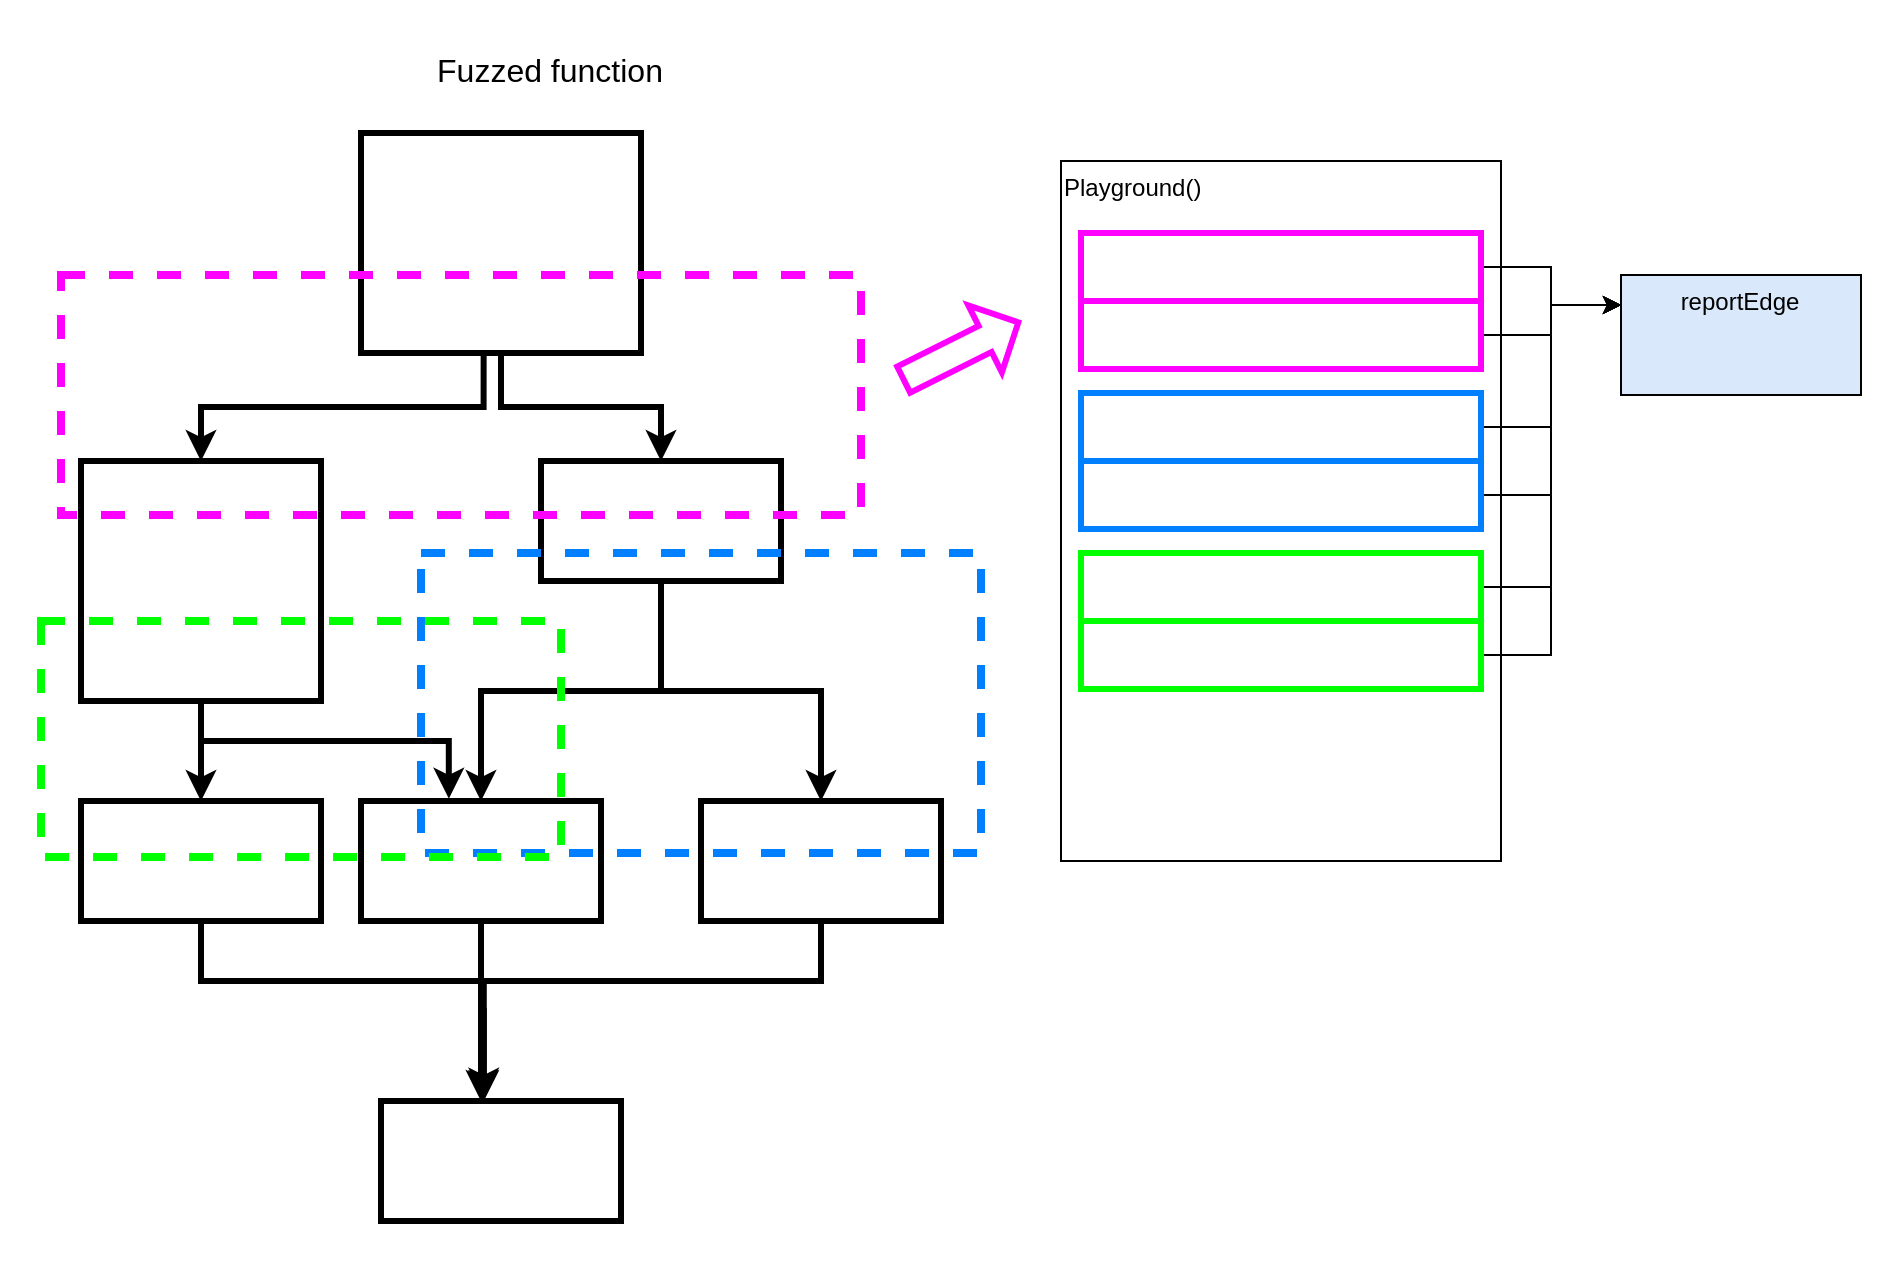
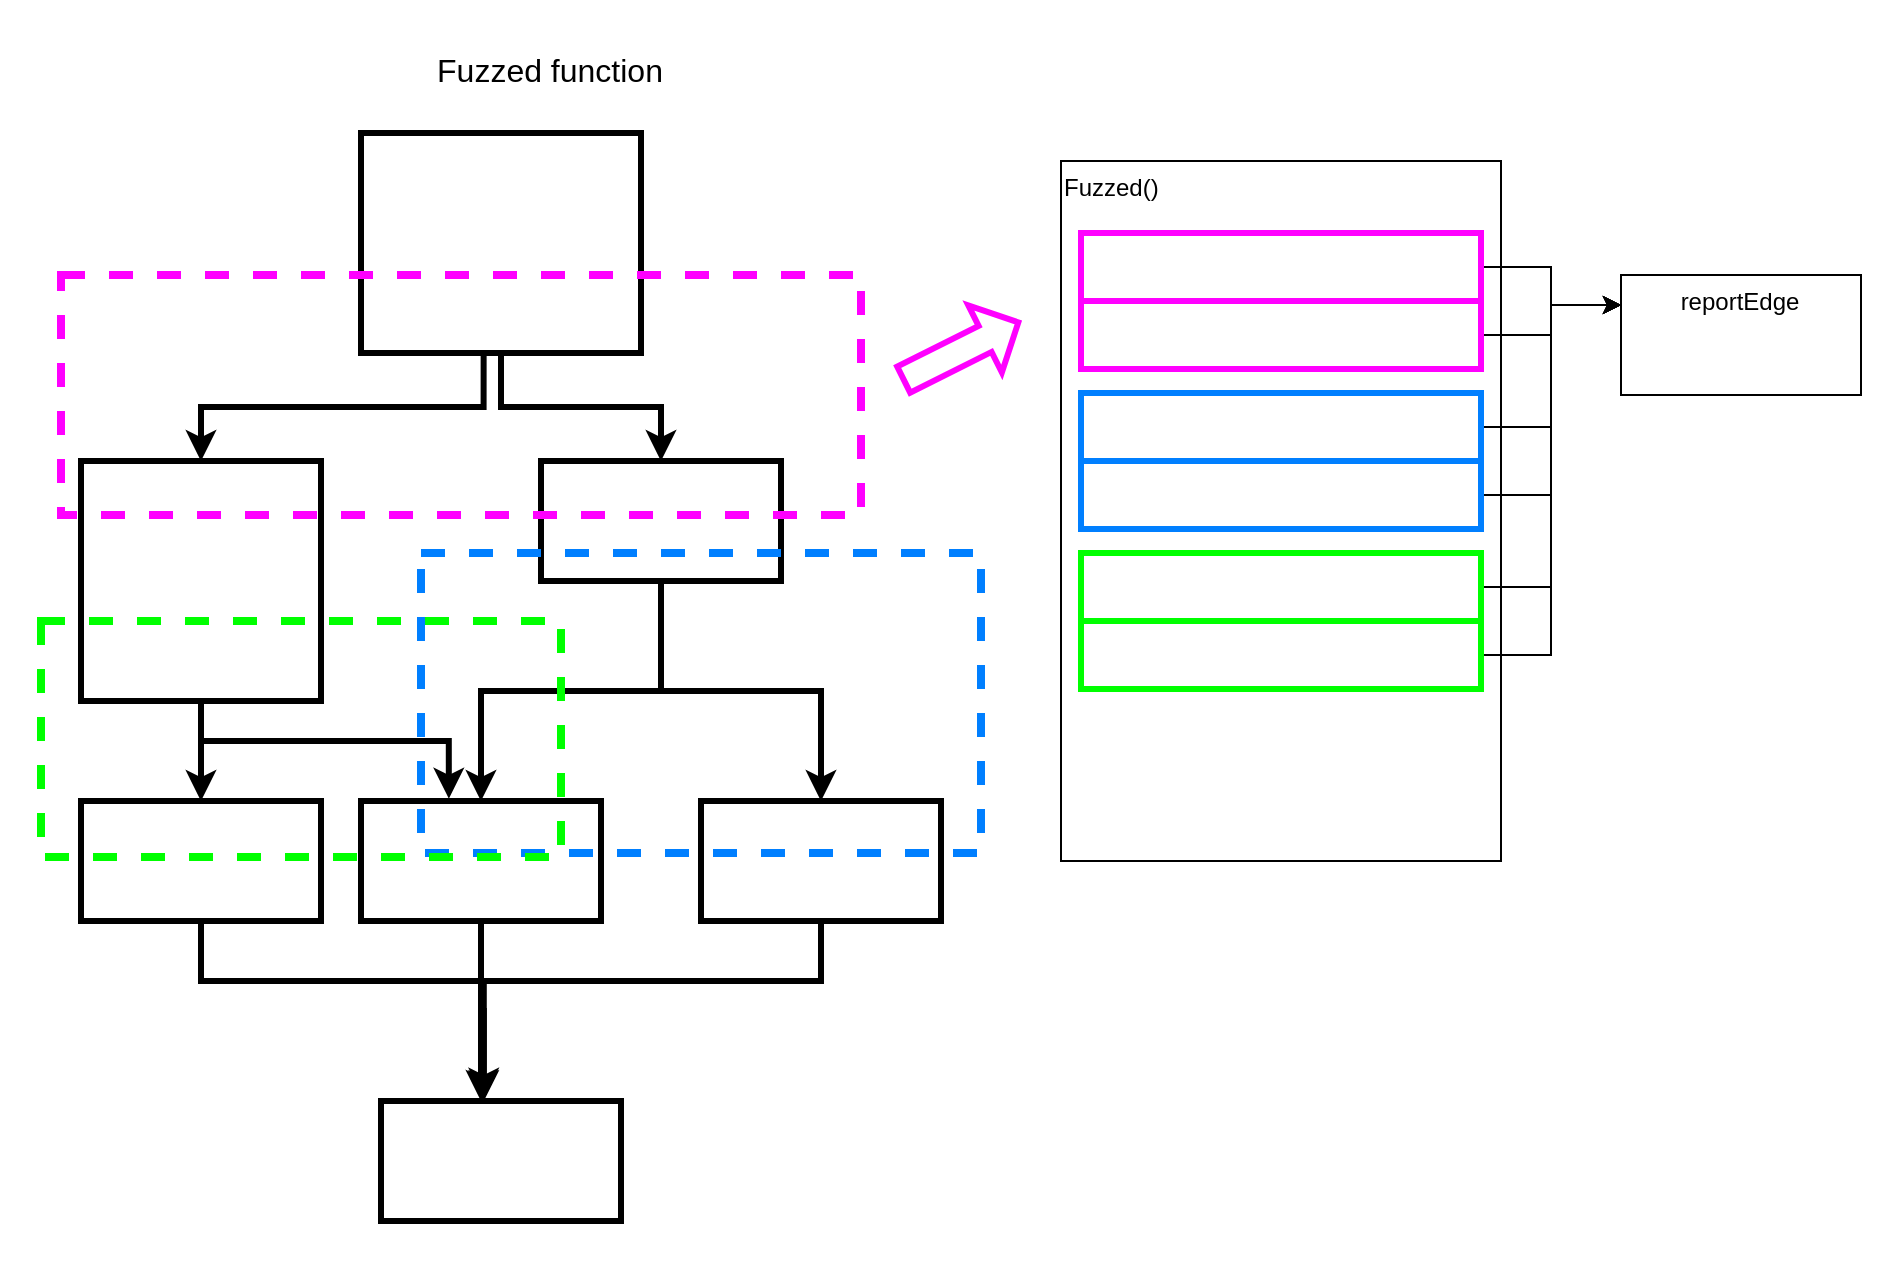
node "Playground()": label "Playground()" -> "Fuzzed()"
node "reportEdge": fillcolor #dae8fc -> #ffffff
